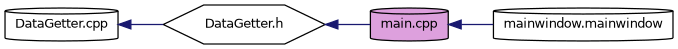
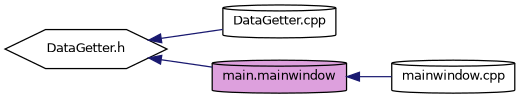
edge "DataGetter.h" -> "DataGetter.cpp": reversed
node "main.cpp": label "main.cpp" -> "main.mainwindow"
node "mainwindow.mainwindow": label "mainwindow.mainwindow" -> "mainwindow.cpp"
